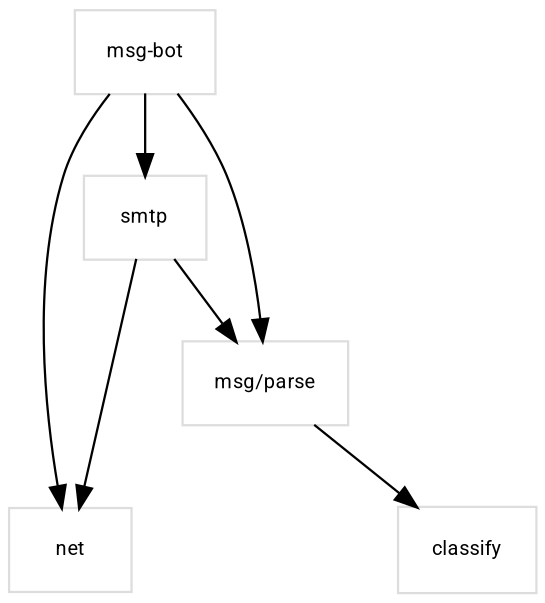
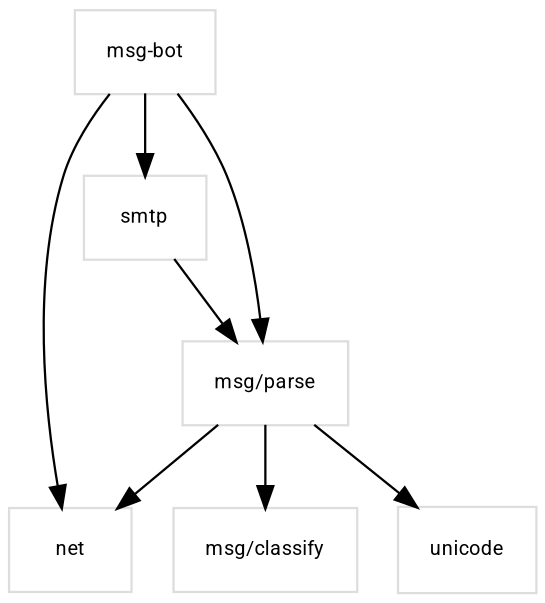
edge "smtp" -> "net": now "msg/parse" -> "net"
node "msg/classify": added
node "classify": label "classify" -> "unicode"
